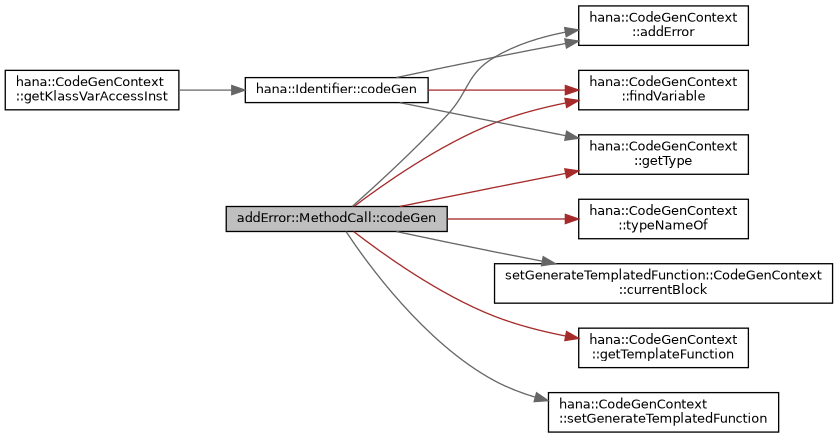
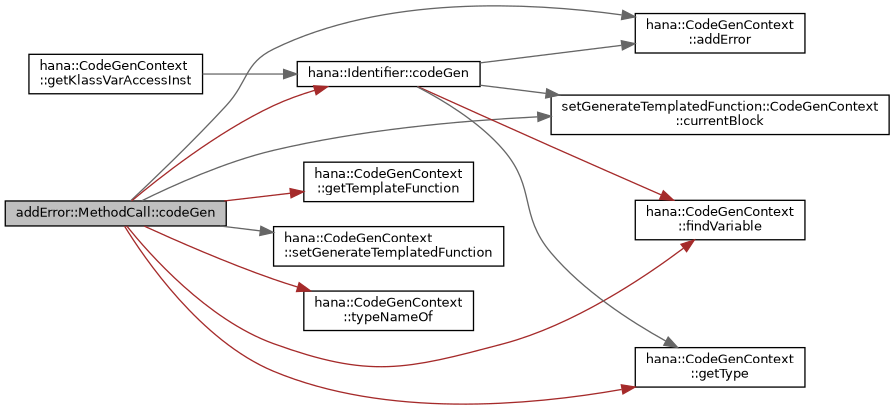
edge "hana::Identifier::codeGen" -> "setGenerateTemplatedFunction::CodeGenContext ::currentBlock": added
edge "addError::MethodCall::codeGen" -> "hana::Identifier::codeGen": added
